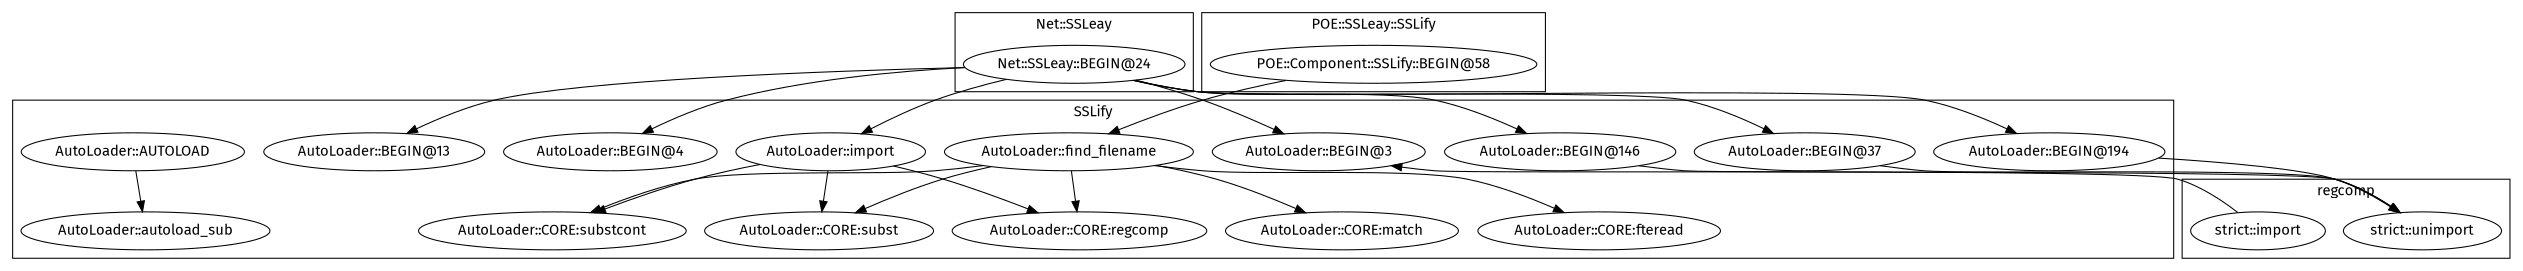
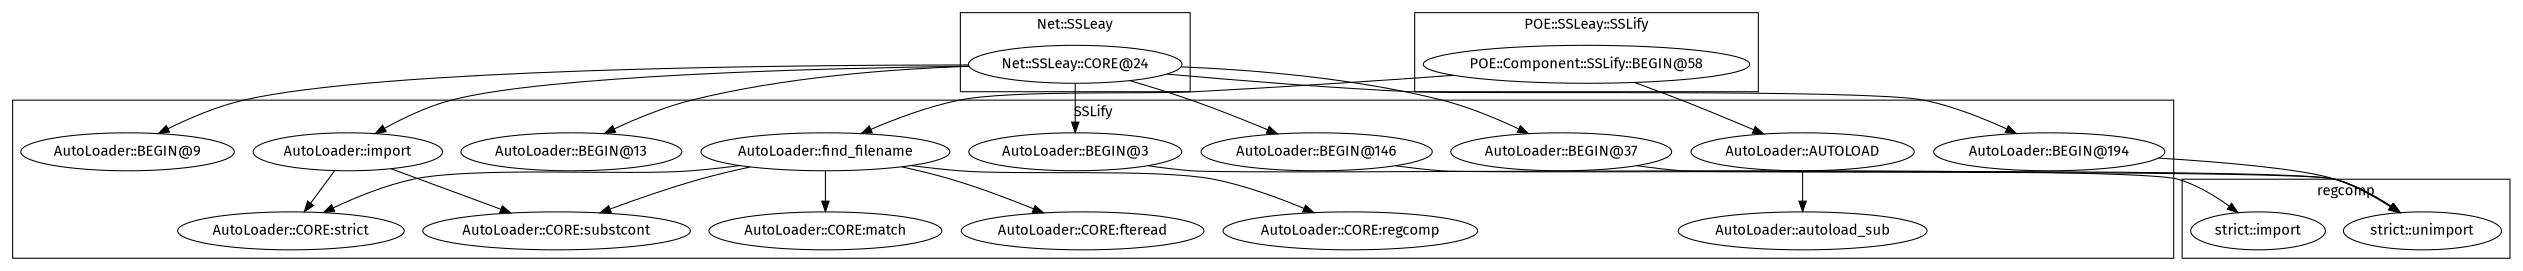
node "Net::SSLeay::BEGIN@24": label "Net::SSLeay::BEGIN@24" -> "Net::SSLeay::CORE@24"
edge "POE::Component::SSLify::BEGIN@58" -> "AutoLoader::AUTOLOAD": added
node "AutoLoader::BEGIN@4": label "AutoLoader::BEGIN@4" -> "AutoLoader::BEGIN@9"
edge "strict::import" -> "AutoLoader::BEGIN@3": reversed
edge "AutoLoader::import" -> "AutoLoader::CORE:regcomp": removed
node "AutoLoader::CORE:subst": label "AutoLoader::CORE:subst" -> "AutoLoader::CORE:strict"
